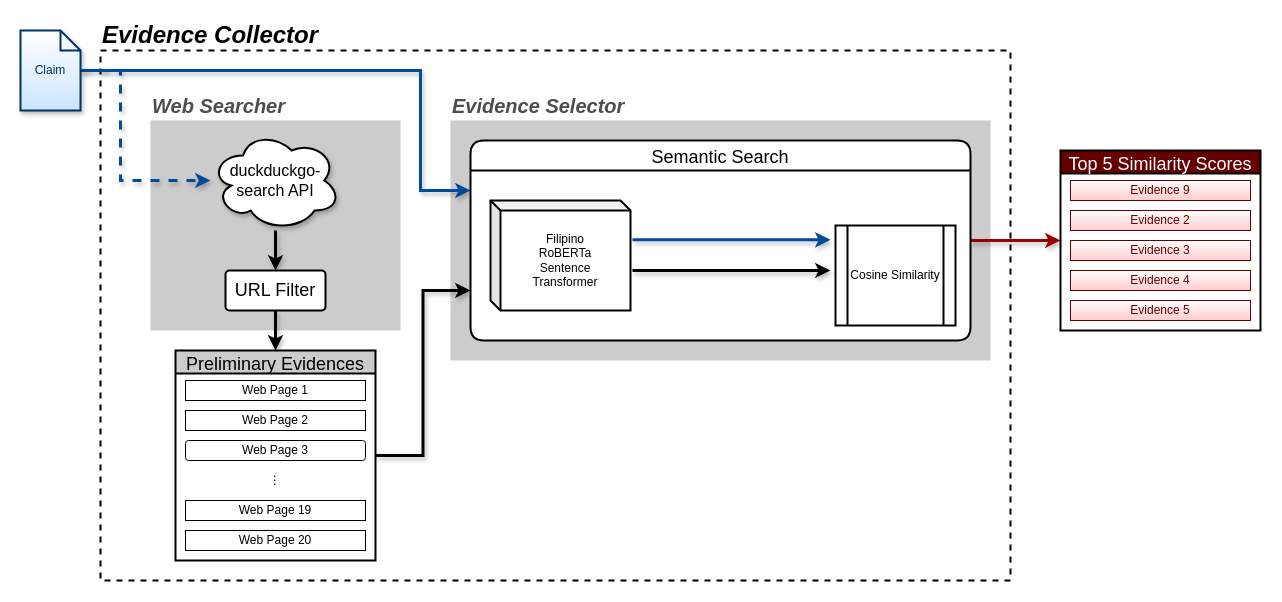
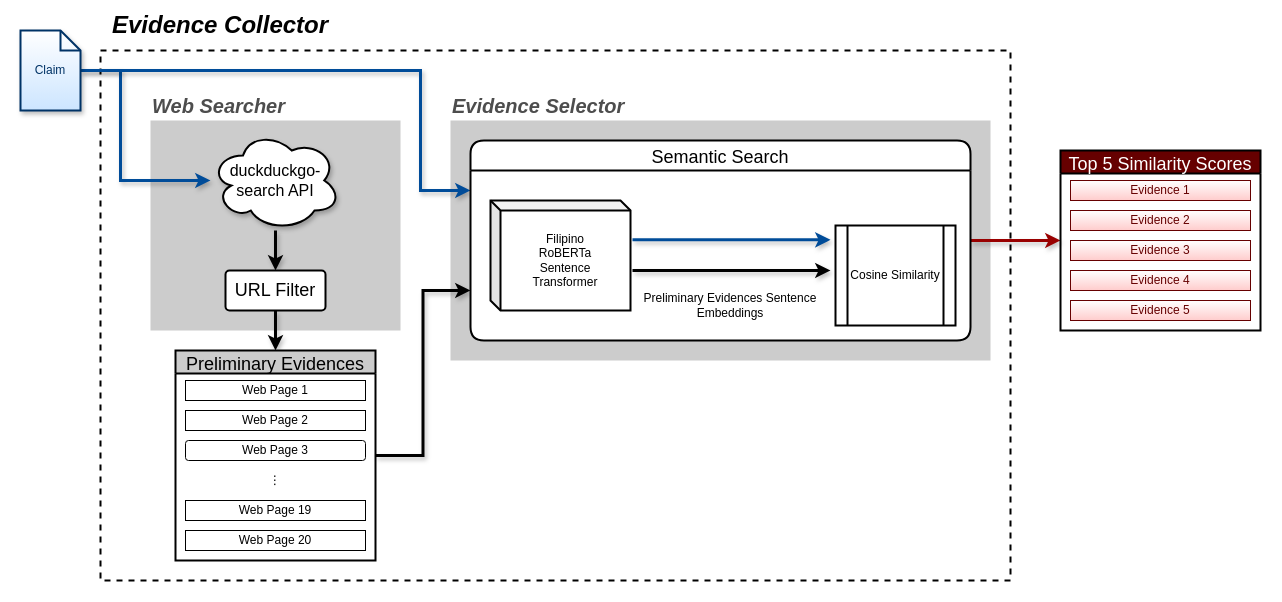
node "Evidence Collector": moved (216, 36) -> (226, 26)
edge "Claim" -> "duckduckgo-search API": style dashed -> solid
node "Evidence 9": label "Evidence 9" -> "Evidence 1"
node "Preliminary Evidences Sentence Embeddings": added
